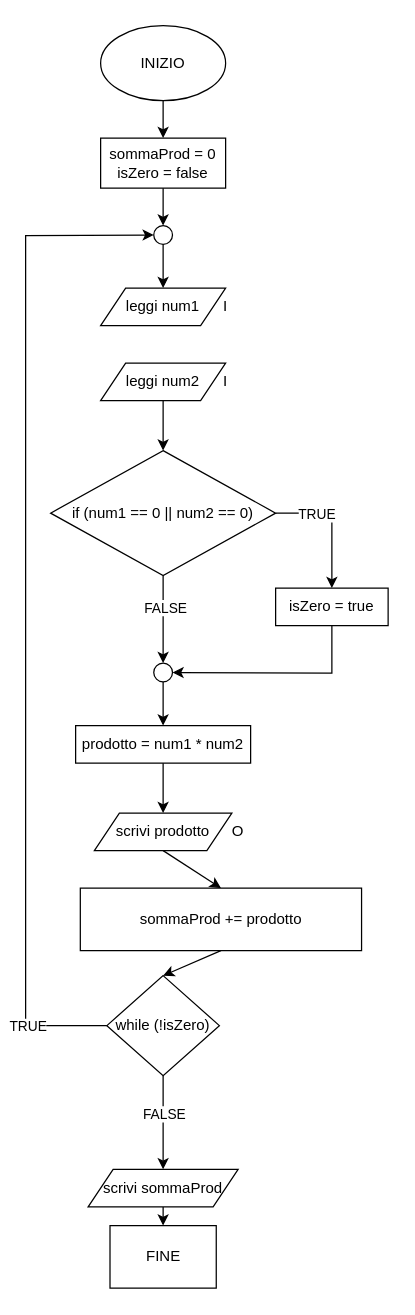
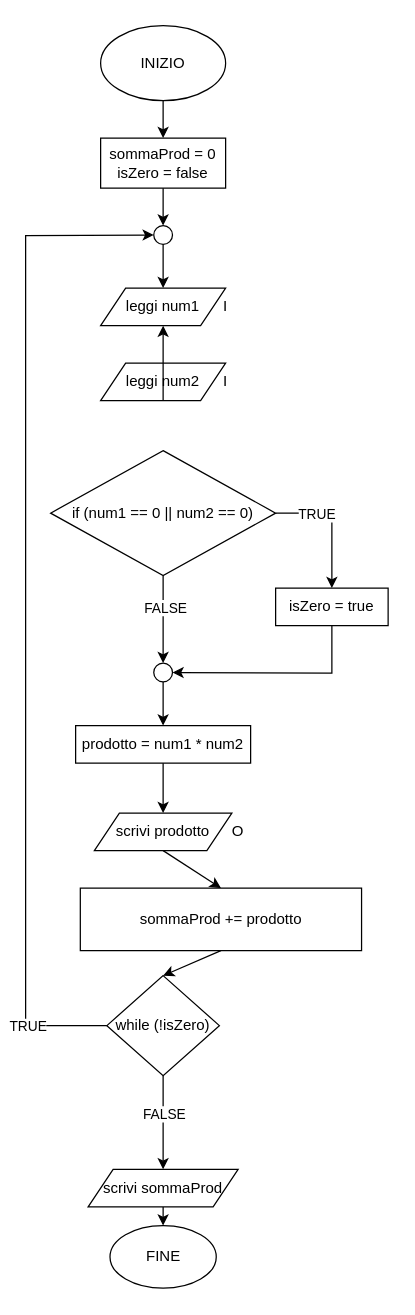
edge "leggi num2" -> "if (num1 == 0 || num2 == 0)": now "leggi num2" -> "leggi num1"
node "FINE": shape rectangle -> ellipse
